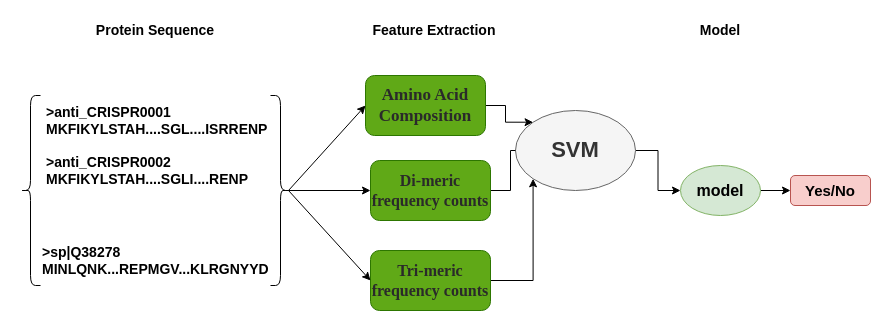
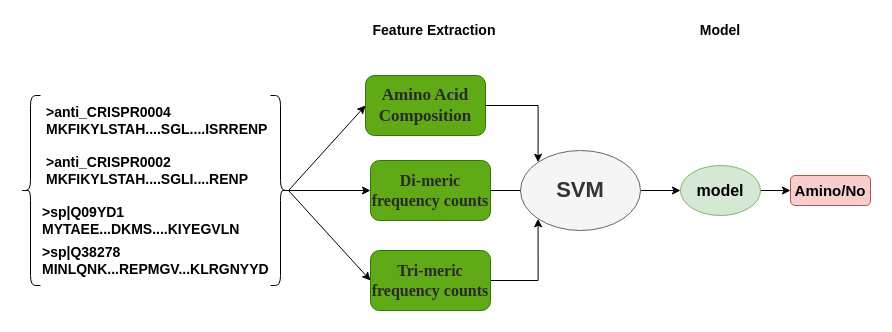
node "Protein Sequence": removed
node ">anti_CRISPR0001 MKFIKYLSTAH....SGL....ISRRENP": label ">anti_CRISPR0001 MKFIKYLSTAH....SGL....ISRRENP" -> ">anti_CRISPR0004 MKFIKYLSTAH....SGL....ISRRENP"
node "SVM": moved (576, 151) -> (581, 191)
node "Yes/No": label "Yes/No" -> "Amino/No"
node ">sp|Q09YD1 MYTAEE...DKMS....KIYEGVLN": added
